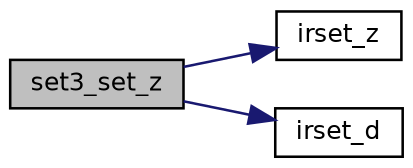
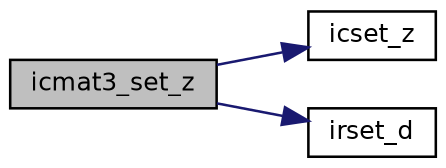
node "irset_z": label "irset_z" -> "icset_z"
node "set3_set_z": label "set3_set_z" -> "icmat3_set_z"
